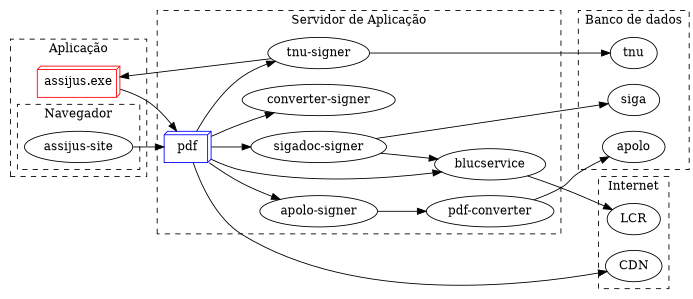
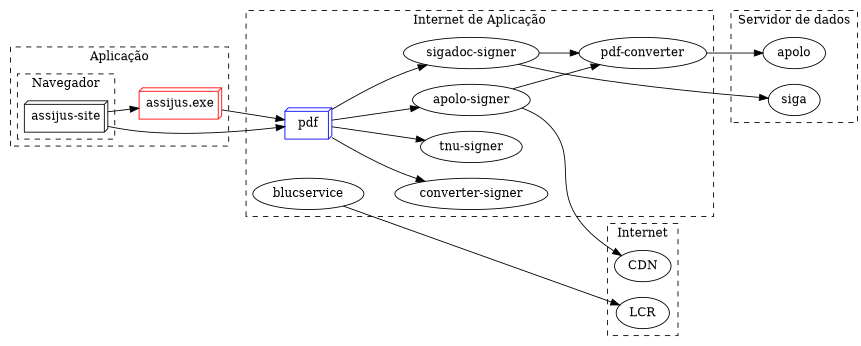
cluster "Servidor de Aplicação": label "Servidor de Aplicação" -> "Internet de Aplicação"
cluster "Banco de dados": label "Banco de dados" -> "Servidor de dados"
node "tnu": removed
edge "tnu-signer" -> "assijus.exe": now "assijus-site" -> "assijus.exe"
node "assijus-site": shape ellipse -> box3d
edge "sigadoc-signer" -> "blucservice": now "sigadoc-signer" -> "pdf-converter"
edge "pdf" -> "blucservice": removed
edge "pdf" -> "CDN": now "apolo-signer" -> "CDN"
